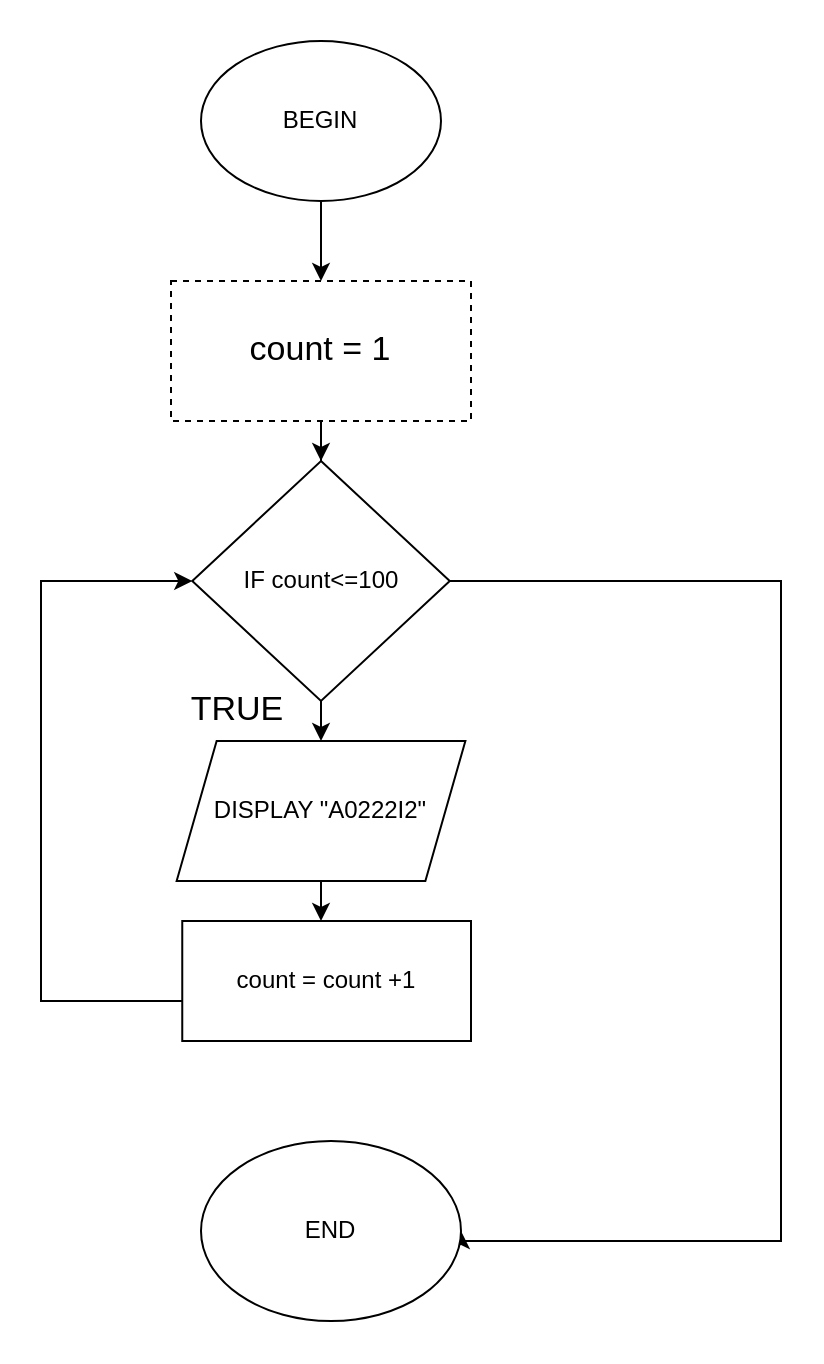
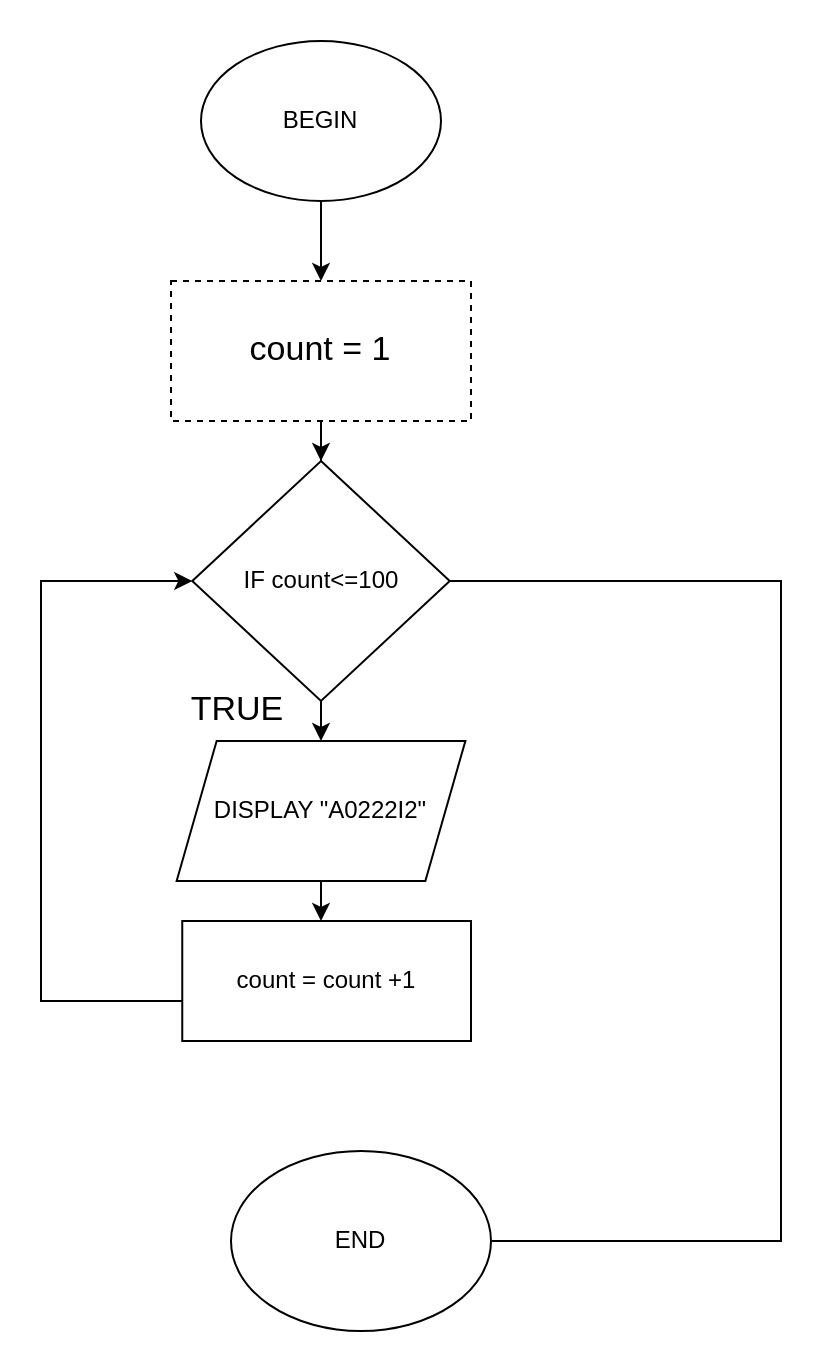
node "END": moved (331, 1231) -> (361, 1241)
